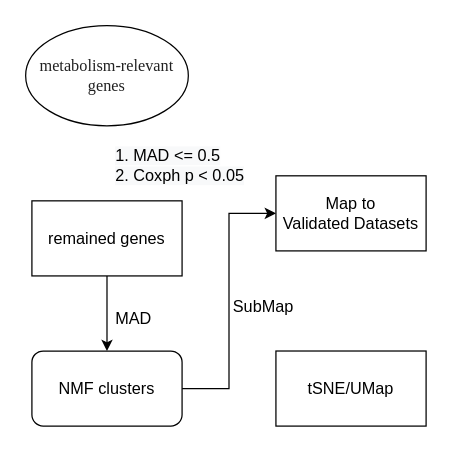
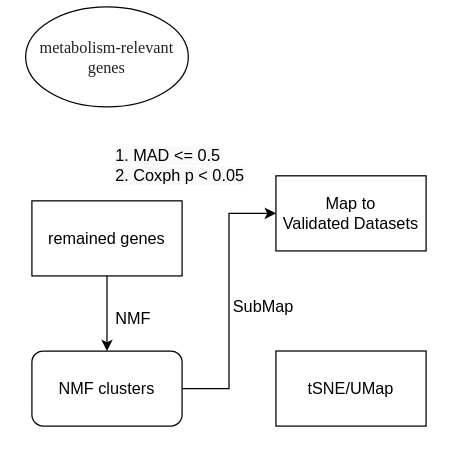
node "metabolism‐relevant genes": moved (107, 76) -> (107, 57)
node "MAD": label "MAD" -> "NMF"
